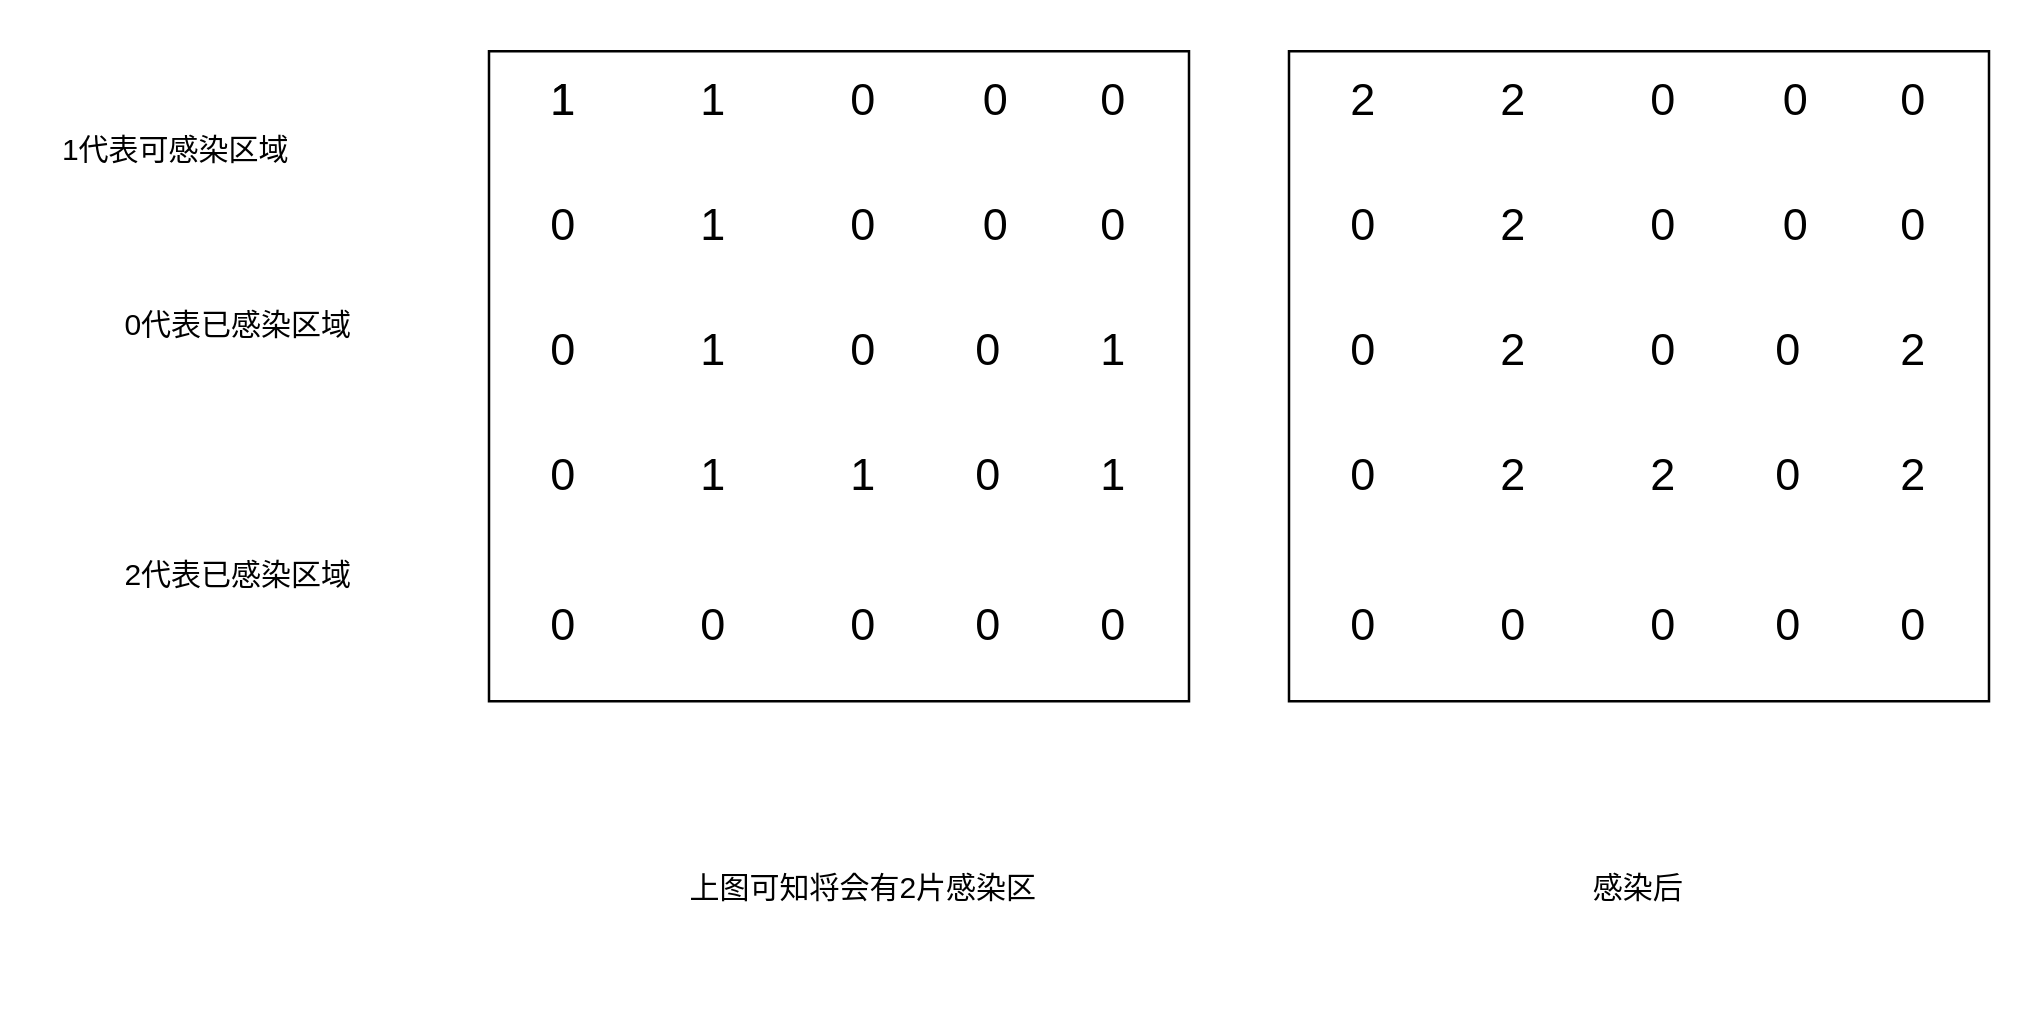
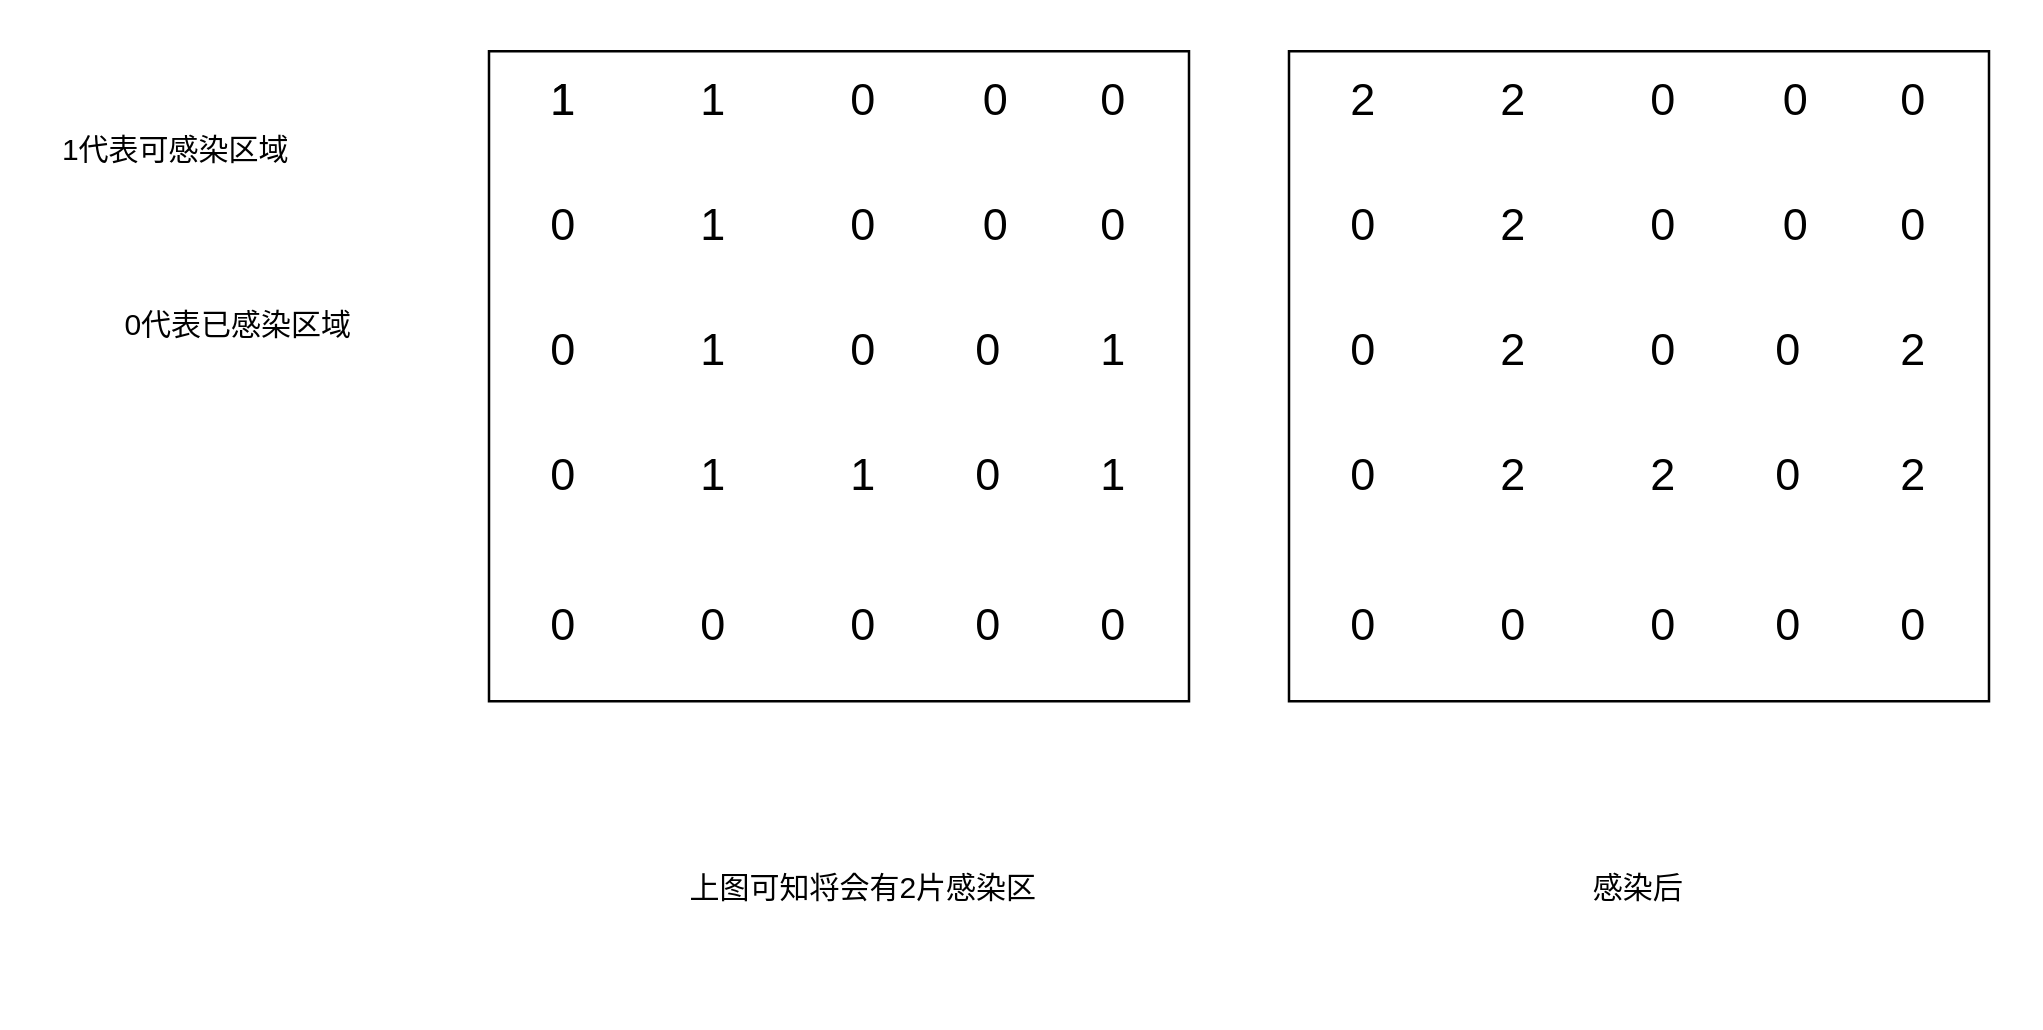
node "2代表已感染区域": removed
